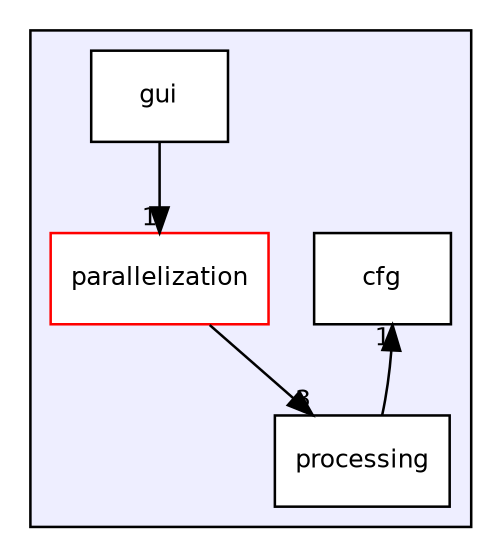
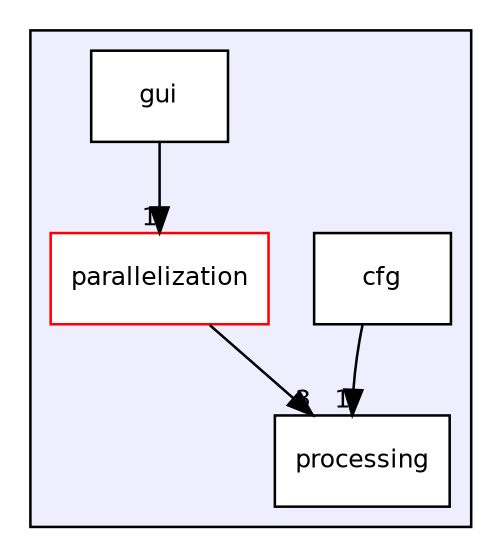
edge "processing" -> "cfg": reversed
